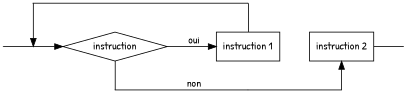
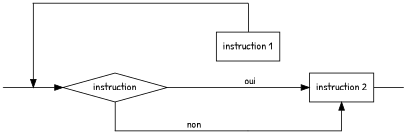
edge "instruction" -> "instruction 1": now "instruction" -> "instruction 2"
